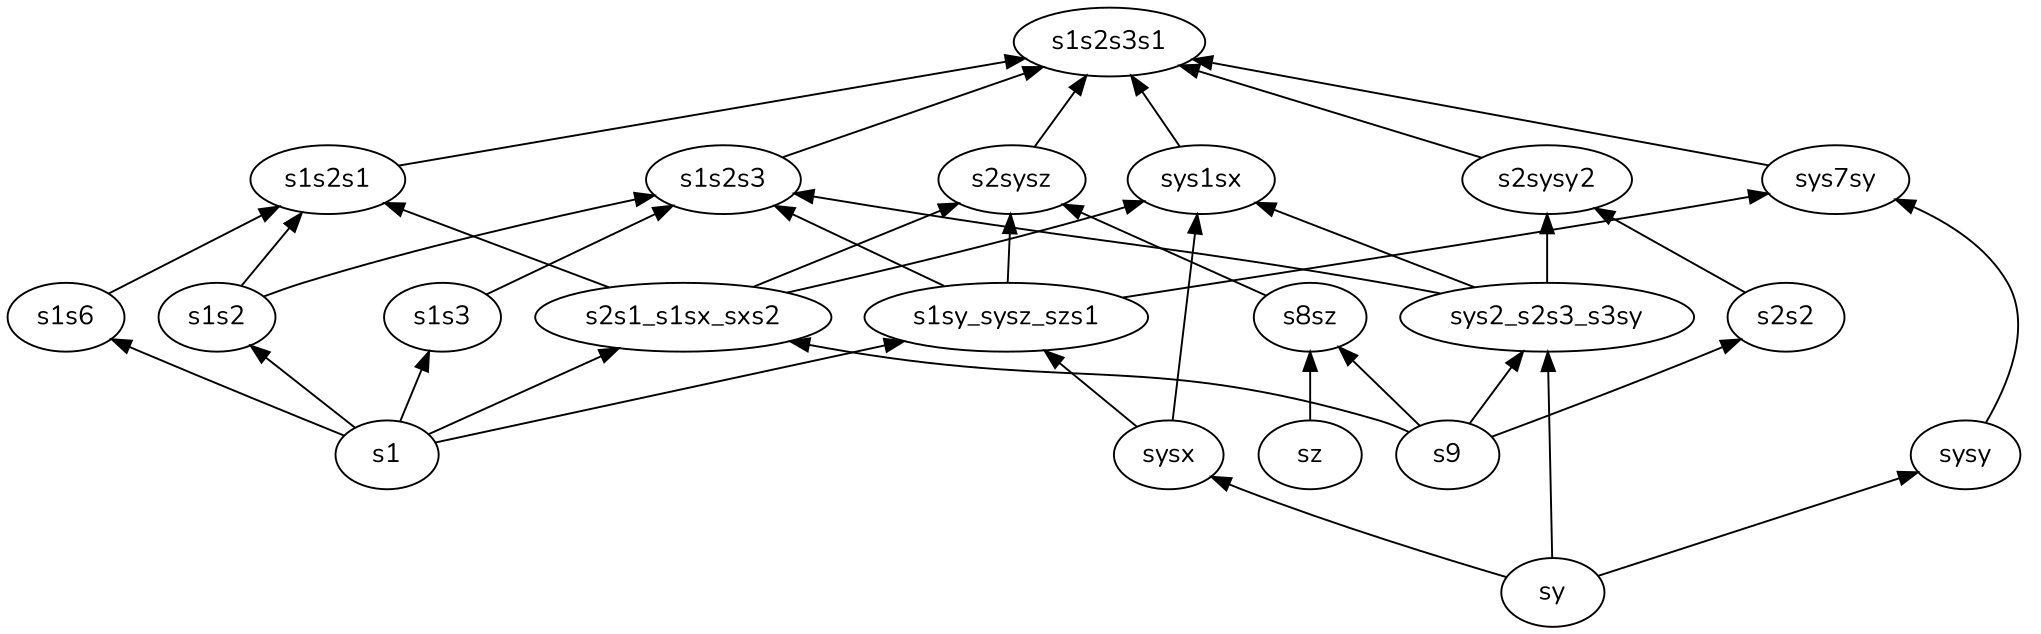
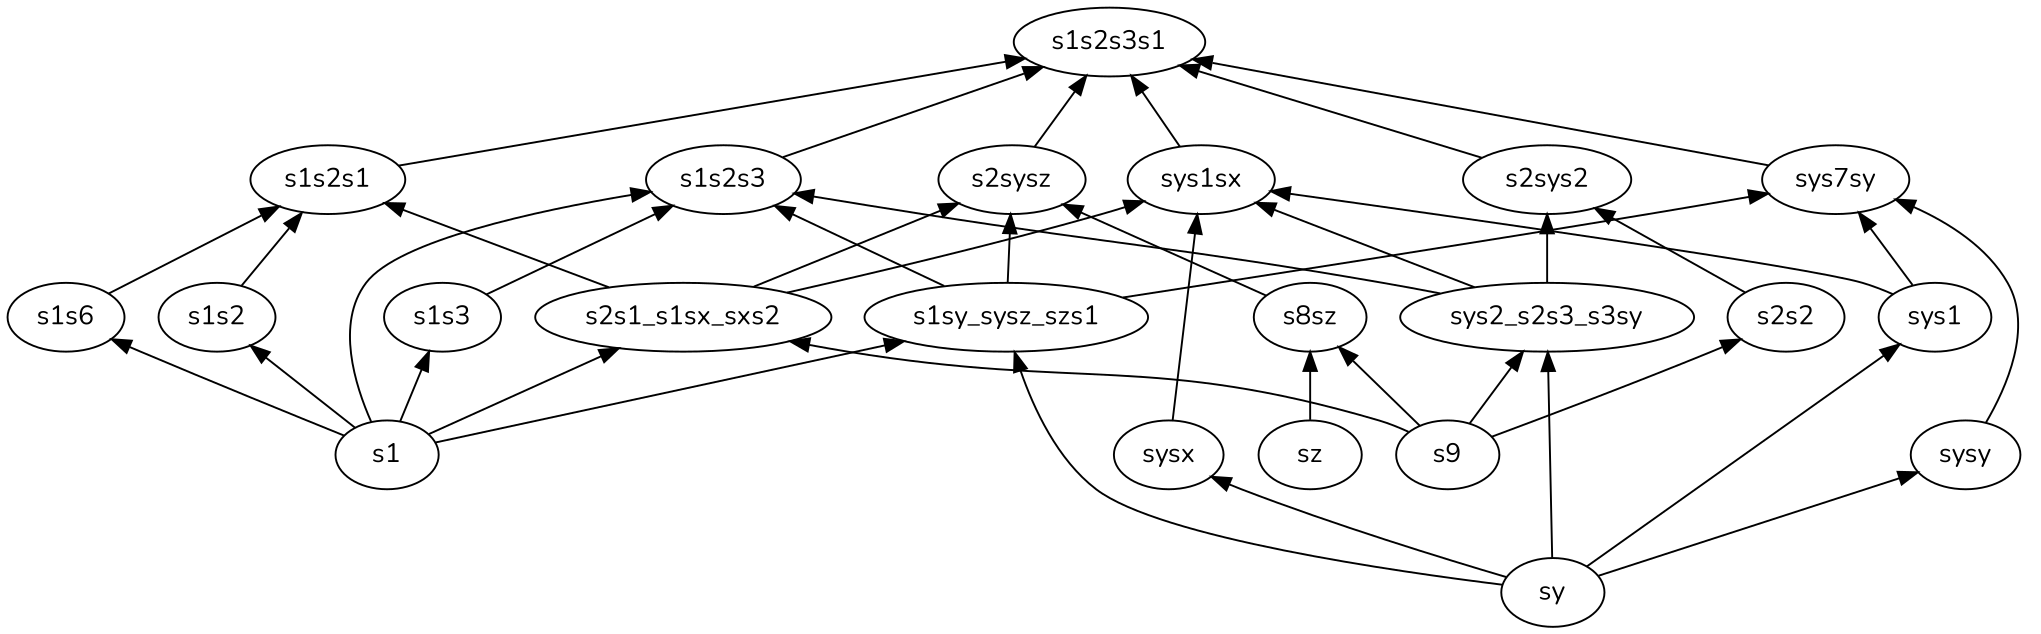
node "s2sysy2": label "s2sysy2" -> "s2sys2"
edge "s1s2" -> "s1s2s3": now "s1" -> "s1s2s3"
node "sys1": added
edge "sysx" -> "s1sy_sysz_szs1": now "sy" -> "s1sy_sysz_szs1"
